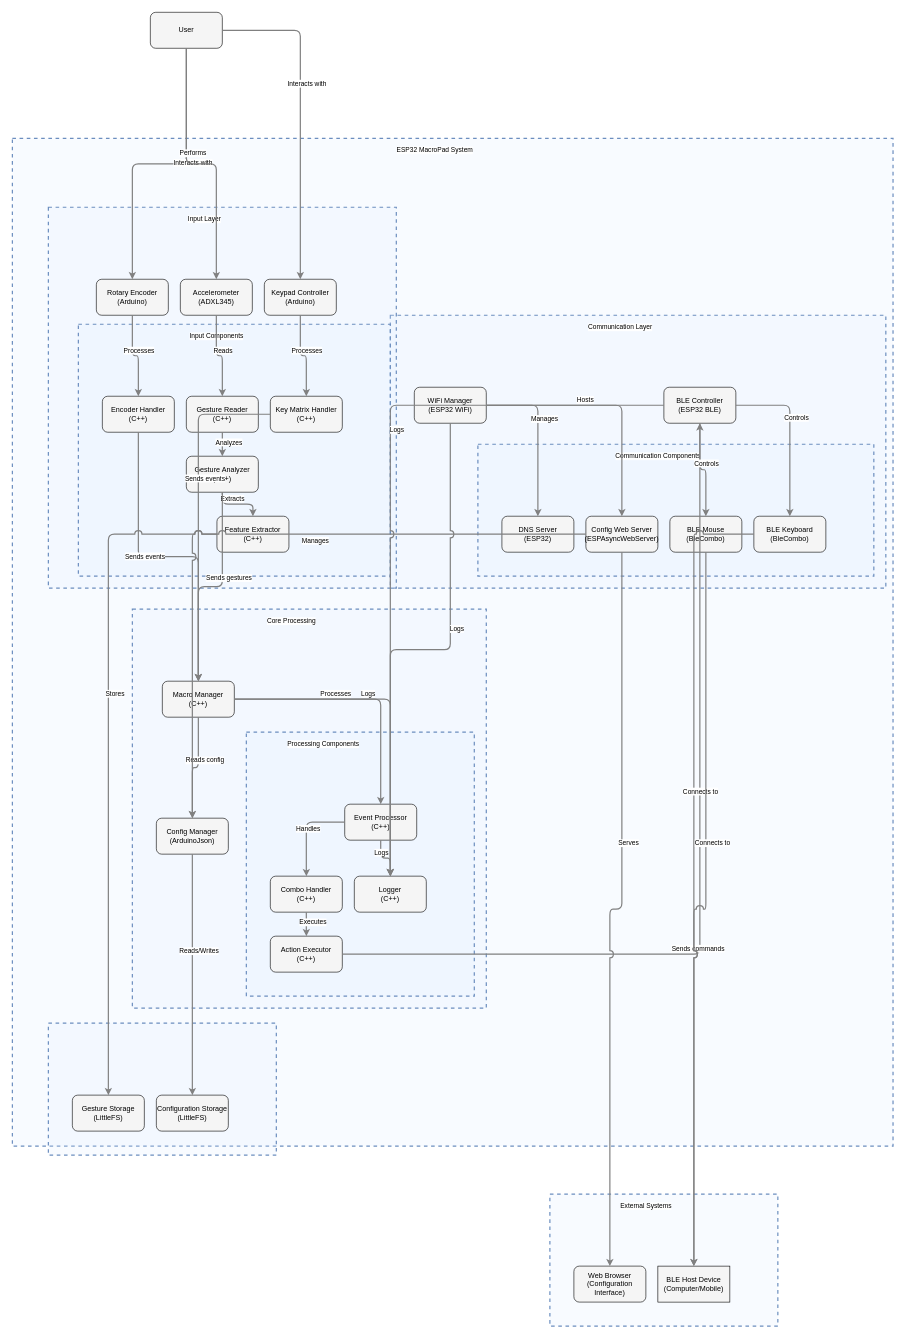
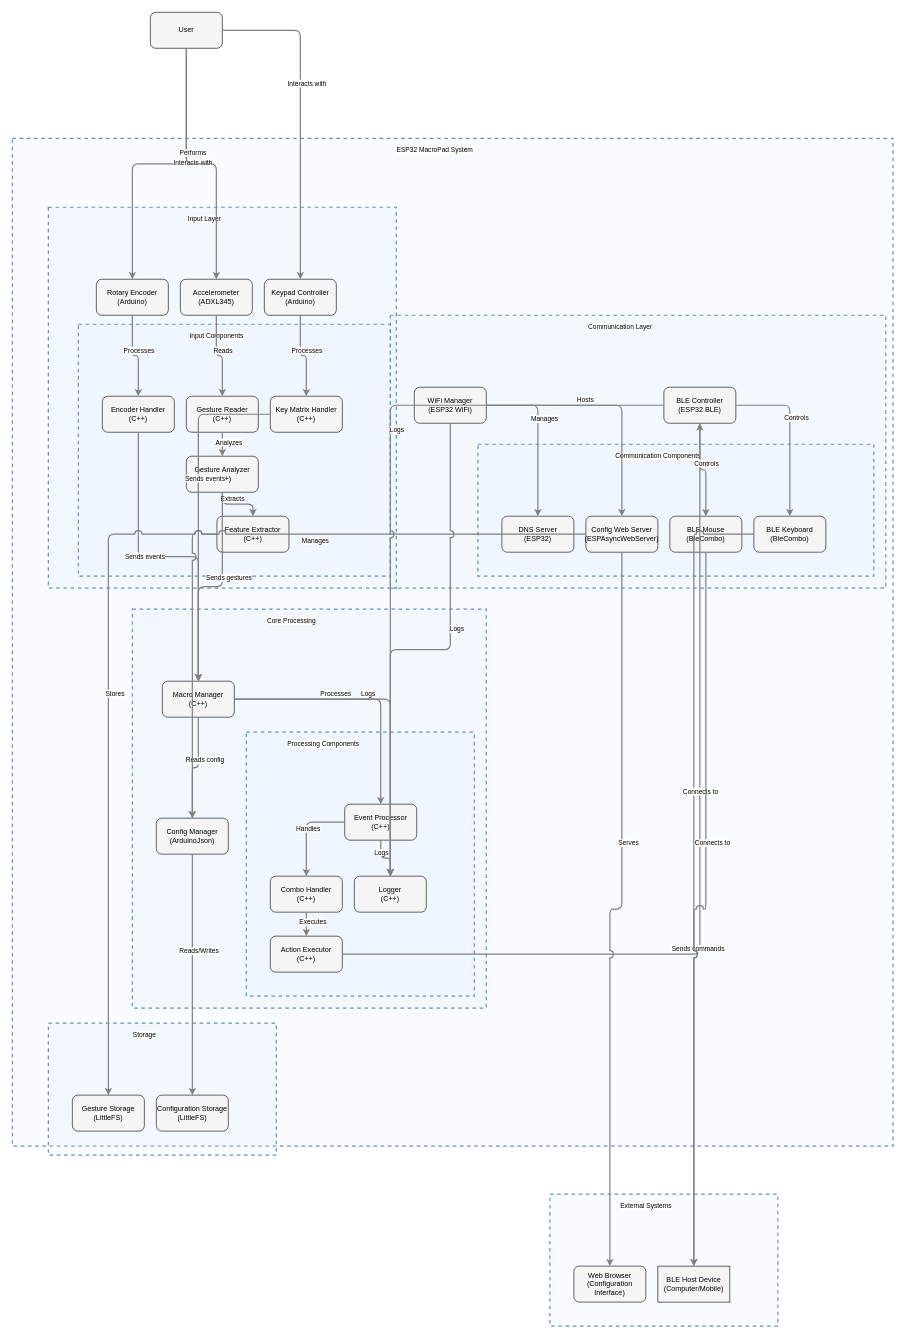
node "Storage": added
